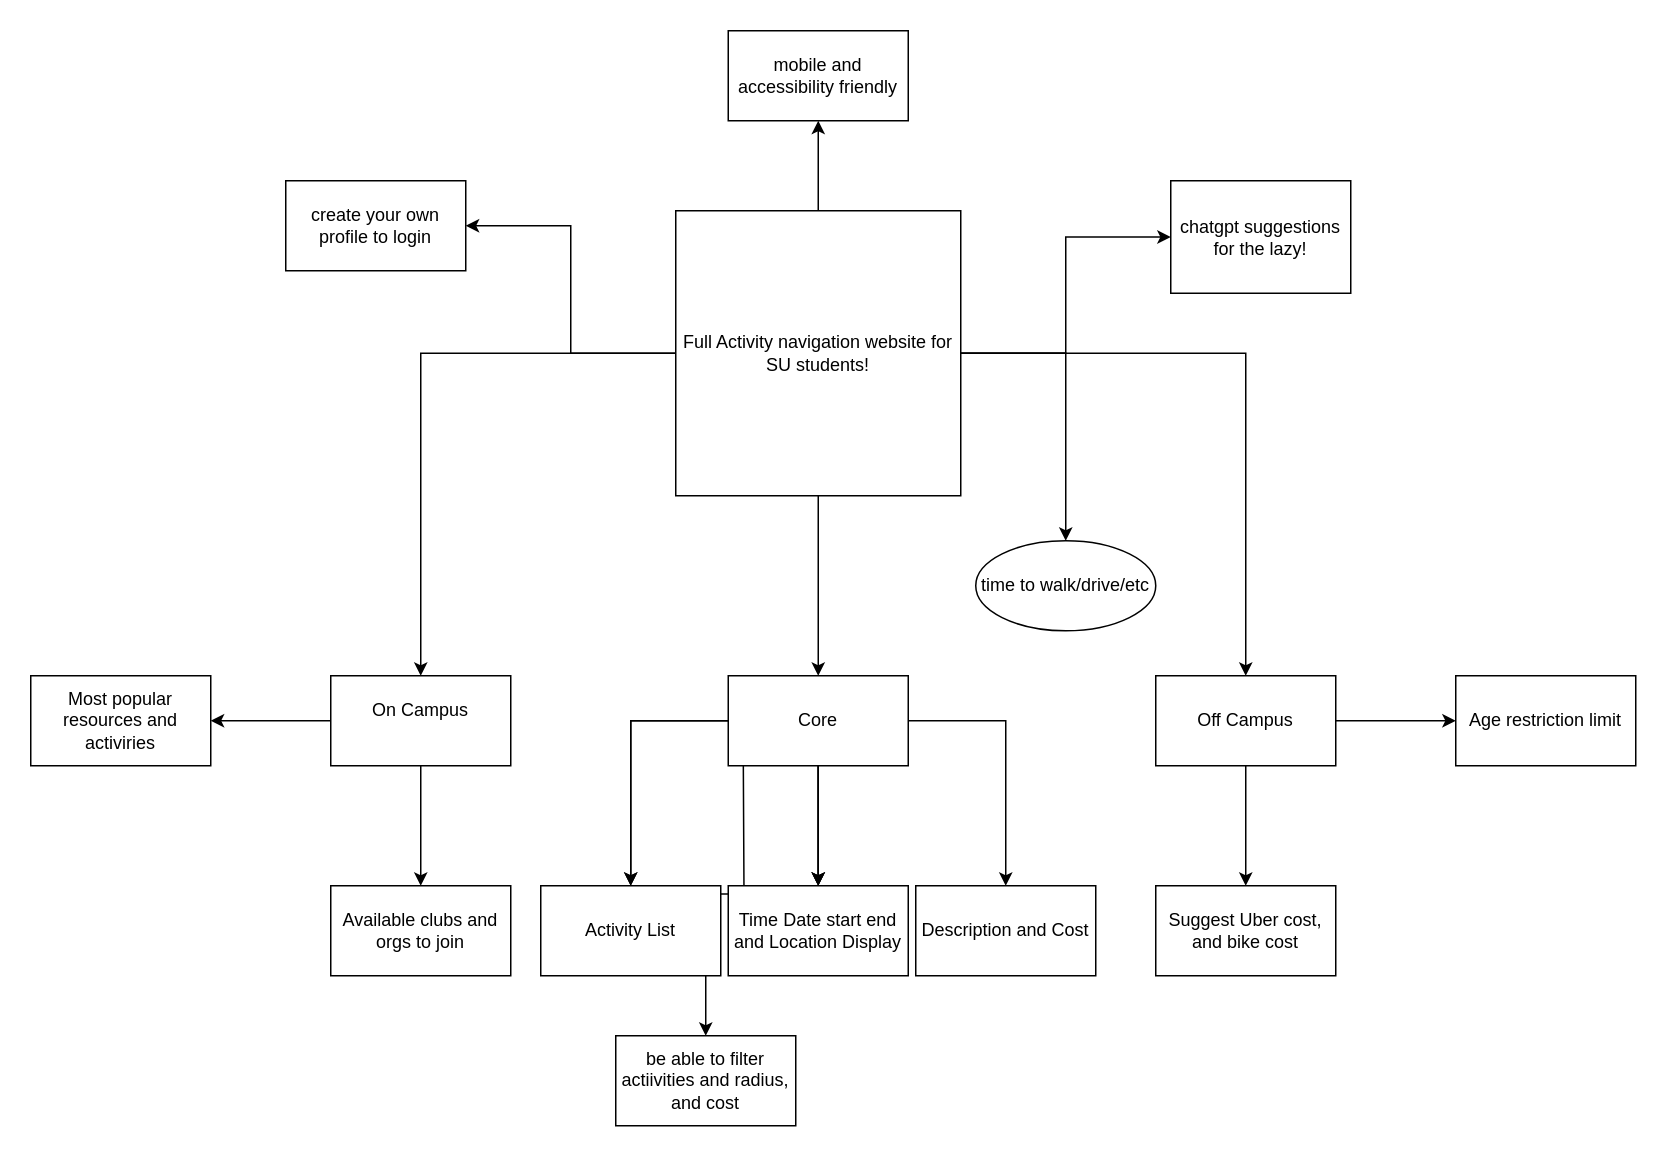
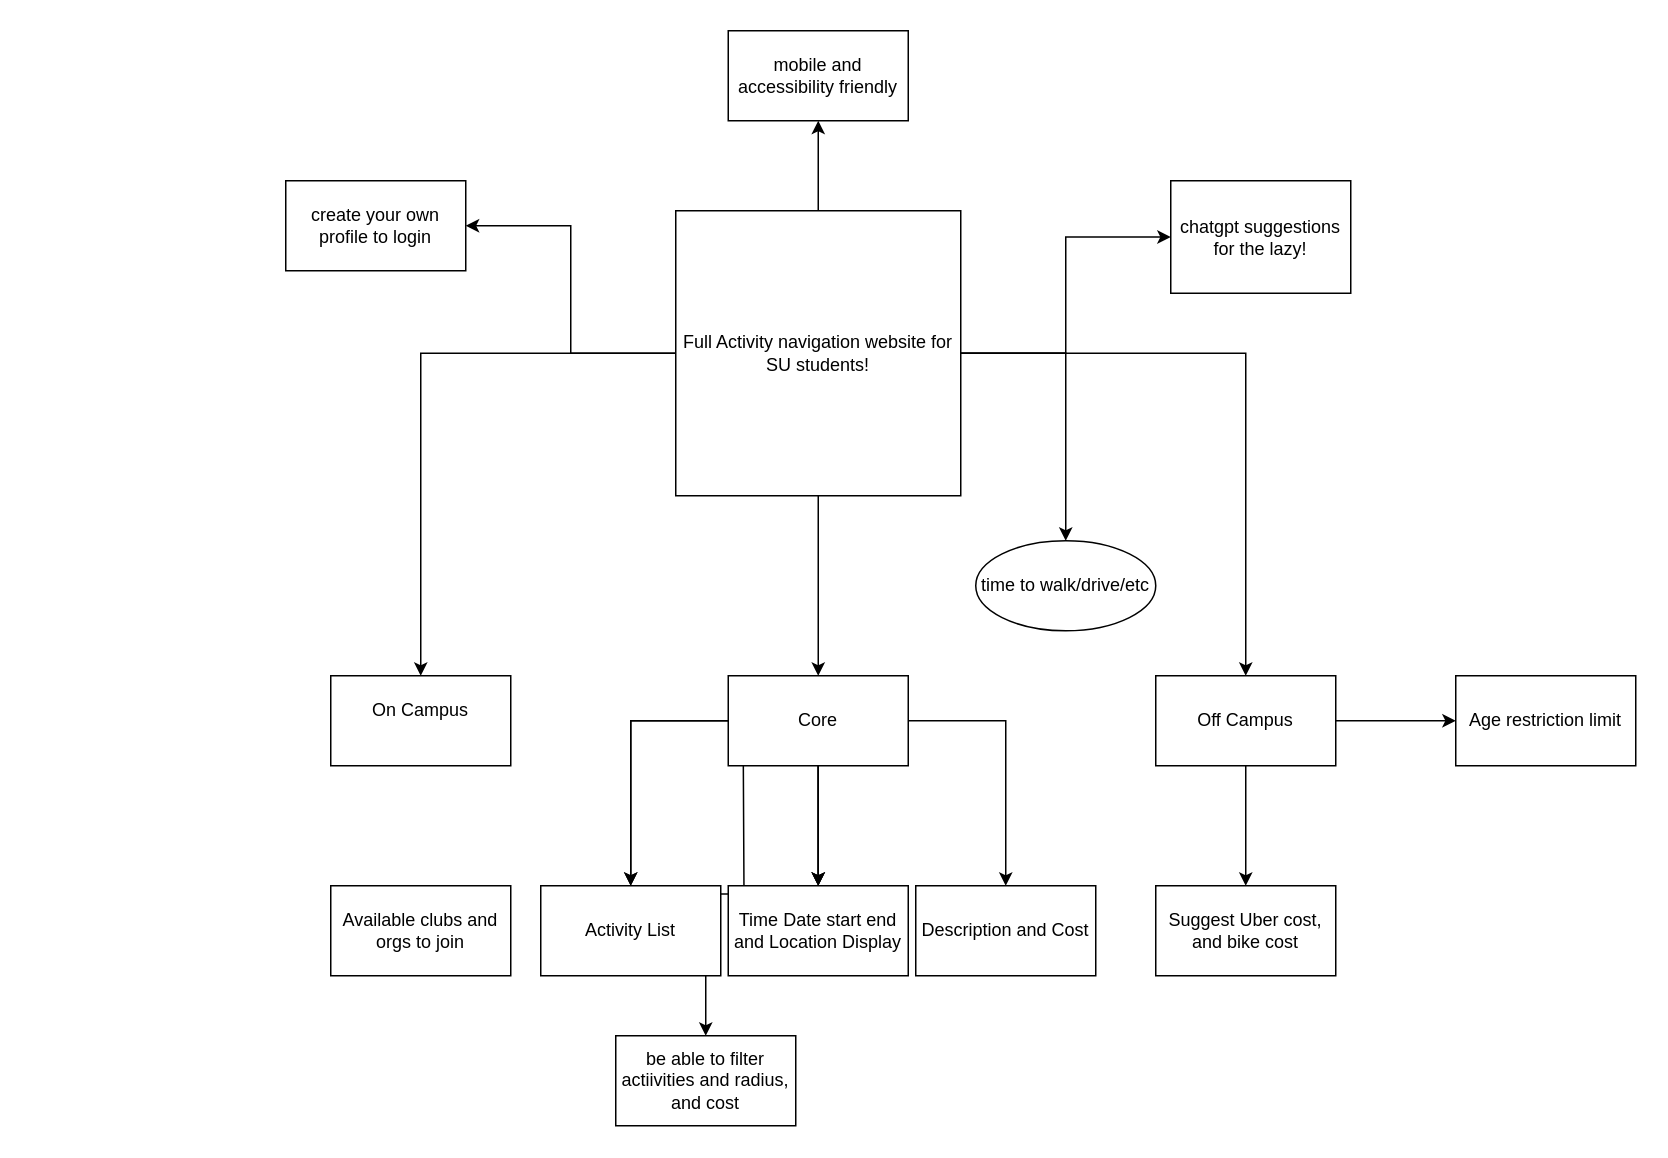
node "Most popular resources and activiries": removed
edge "On Campus" -> "Most popular resources and activiries": removed
edge "On Campus" -> "Available clubs and orgs to join": removed
